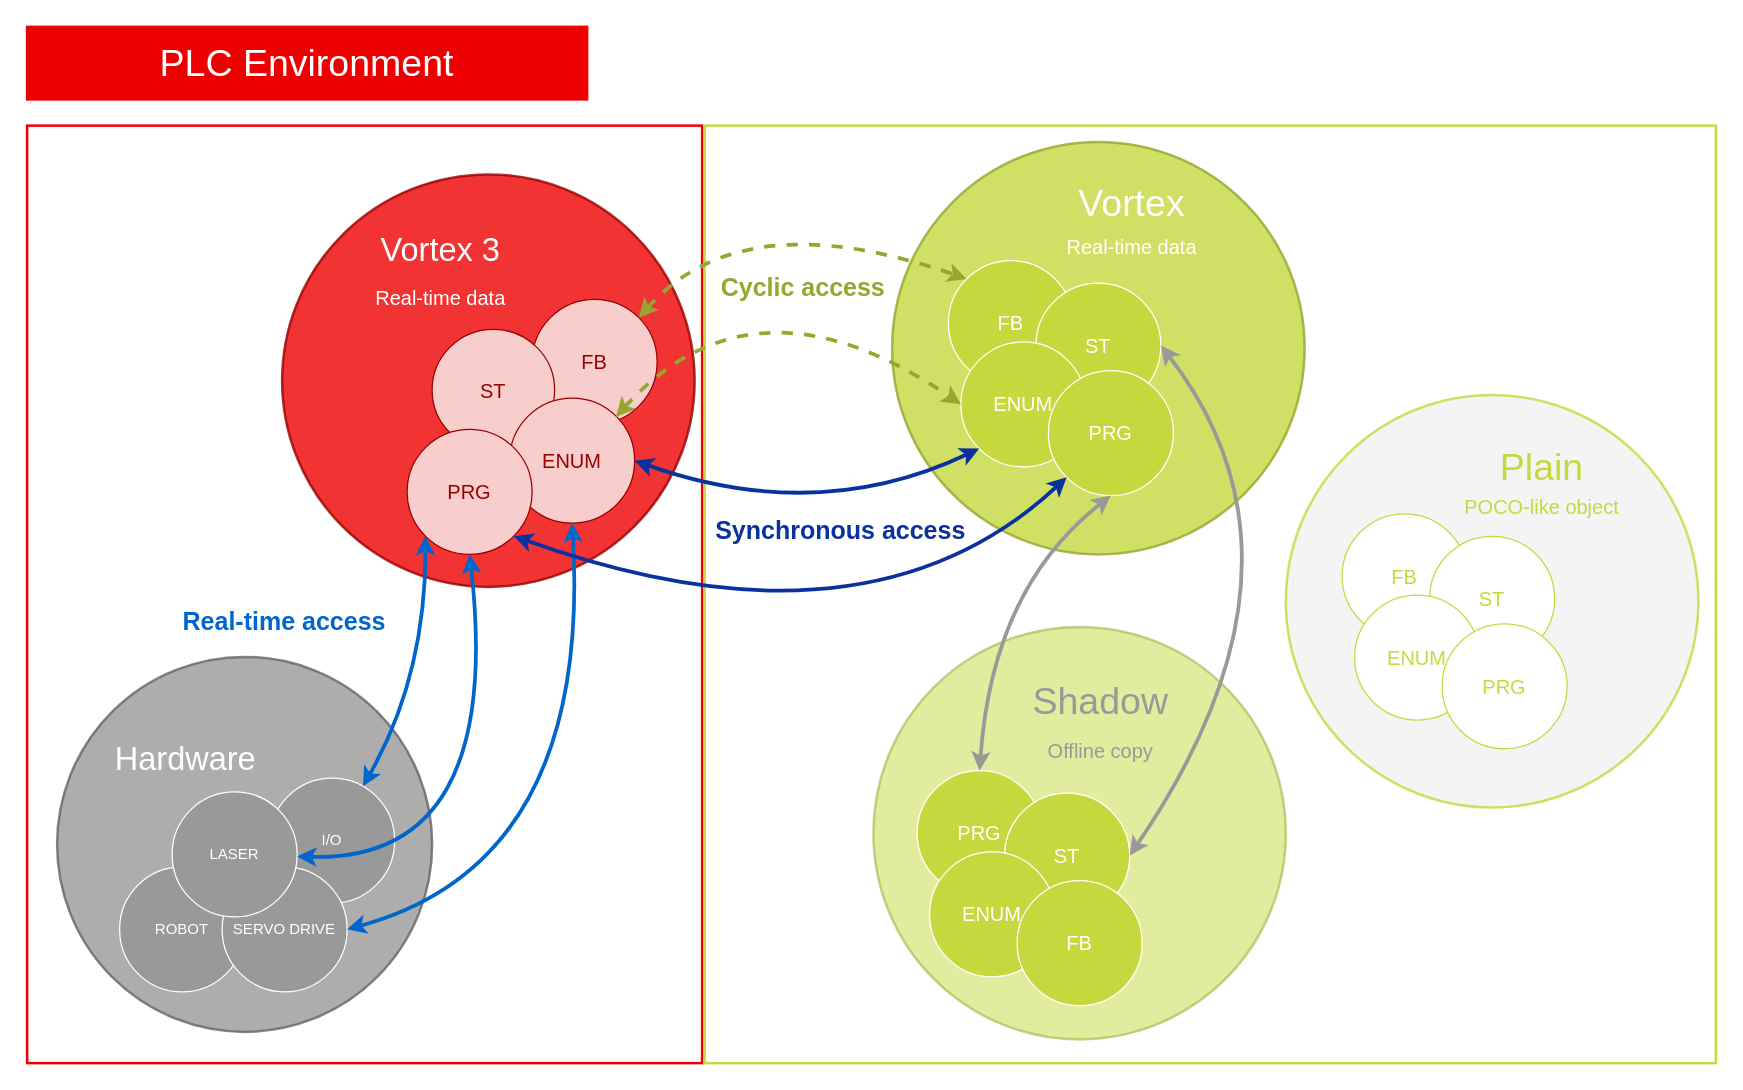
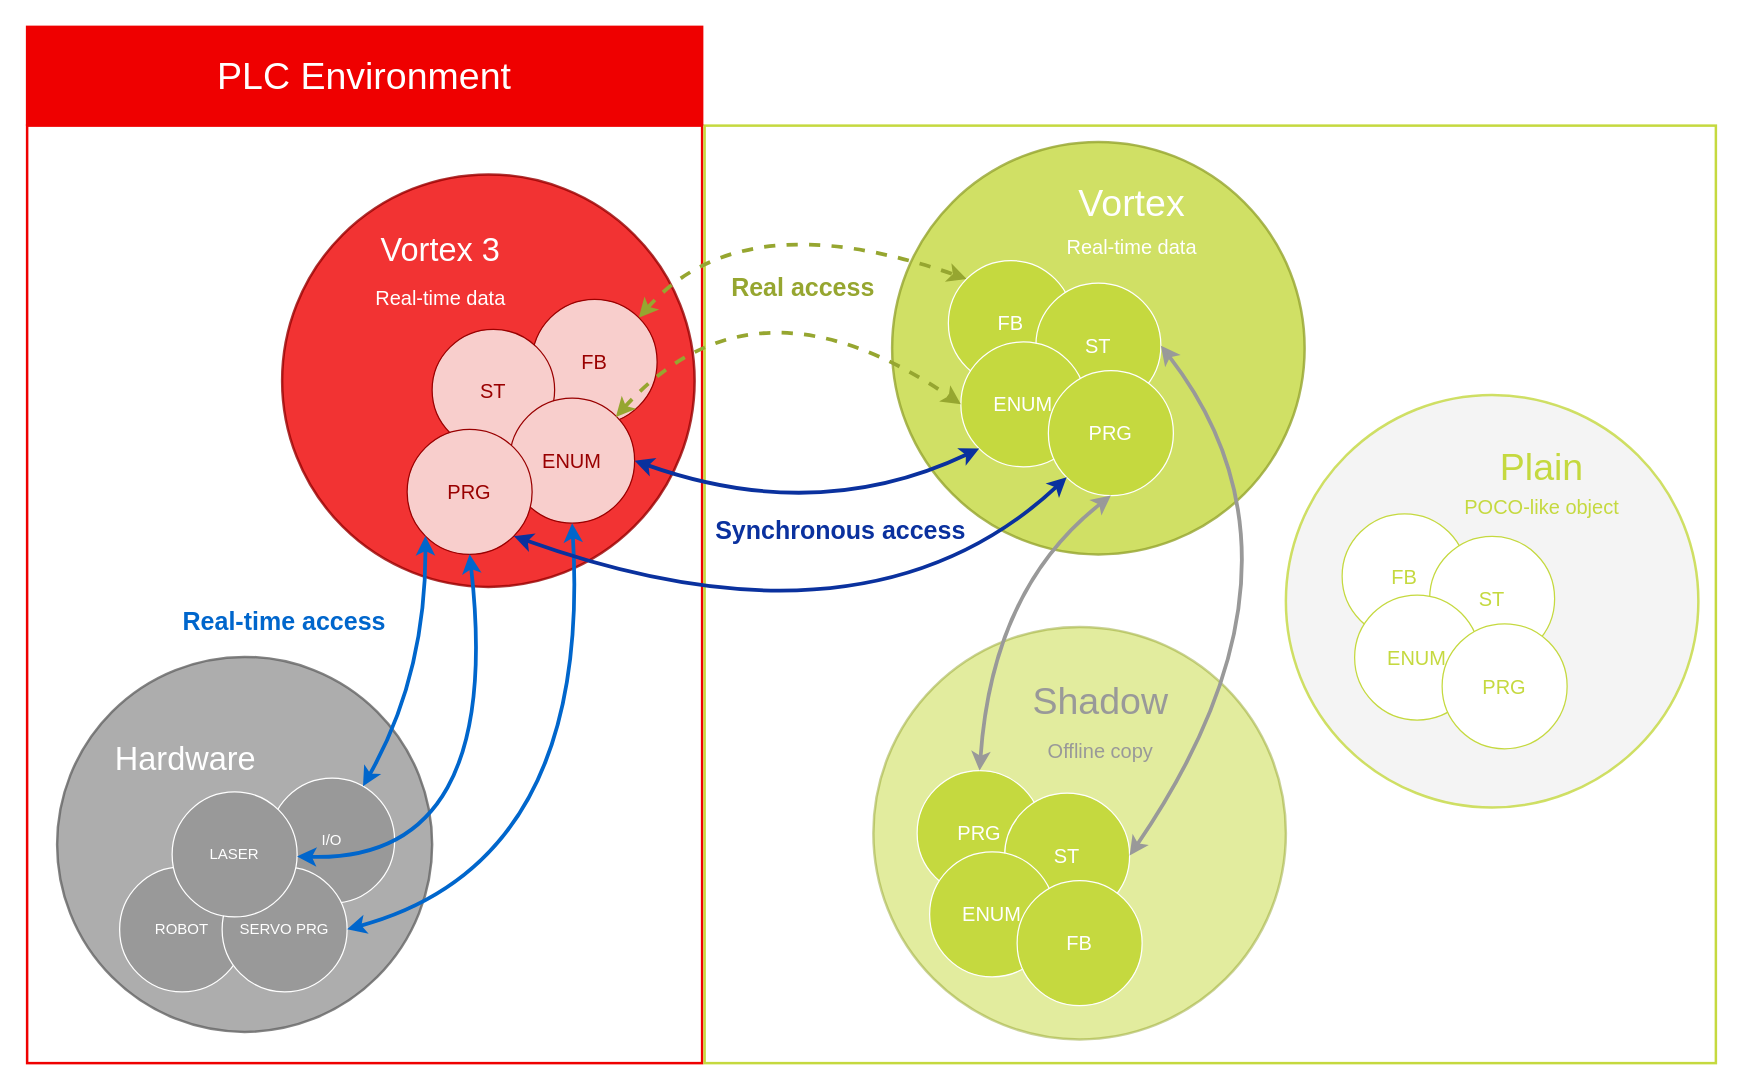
node "PLC Environment": size 563x75 -> 678x100
node "Cyclic access": label "Cyclic access" -> "Real access"
node "SERVO DRIVE": label "SERVO DRIVE" -> "SERVO PRG"
